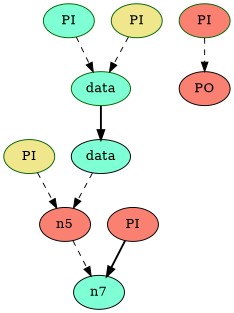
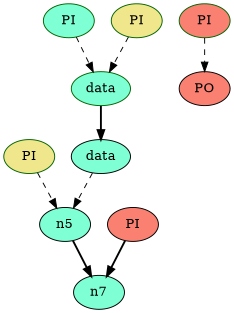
node "n5": fillcolor salmon -> aquamarine
edge "n5" -> "n7": style dashed -> bold
